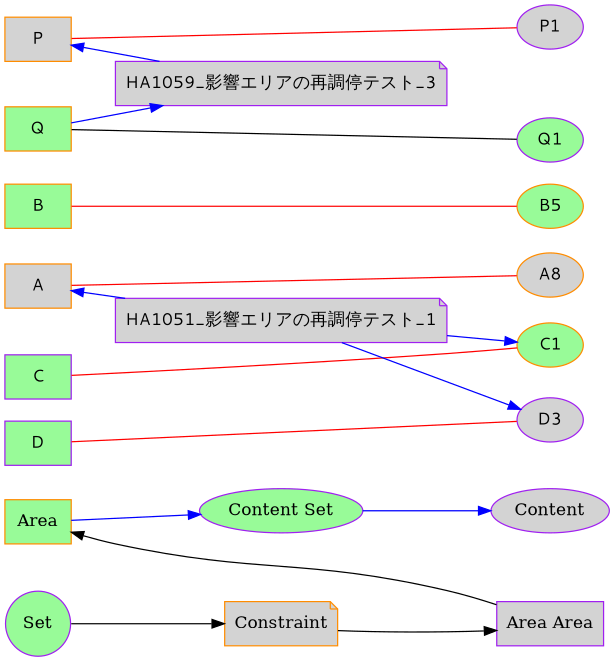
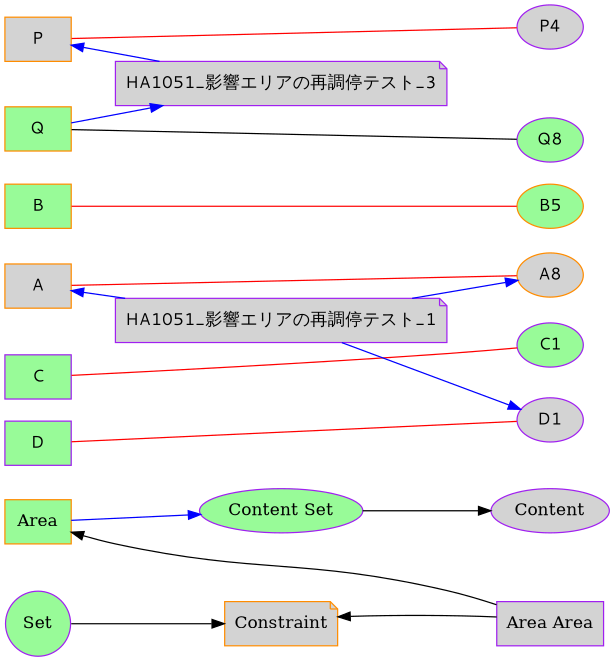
node "P1": label "P1" -> "P4"
node "HA1059_影響エリアの再調停テスト_3": label "HA1059_影響エリアの再調停テスト_3" -> "HA1051_影響エリアの再調停テスト_3"
node "Q1": label "Q1" -> "Q8"
edge "HA1051_影響エリアの再調停テスト_1" -> "C1": now "HA1051_影響エリアの再調停テスト_1" -> "A8"
node "C1": color darkorange -> purple
node "D3": label "D3" -> "D1"
edge "Content Set" -> "Content": color blue -> black
edge "Constraint" -> "Area Area": reversed
